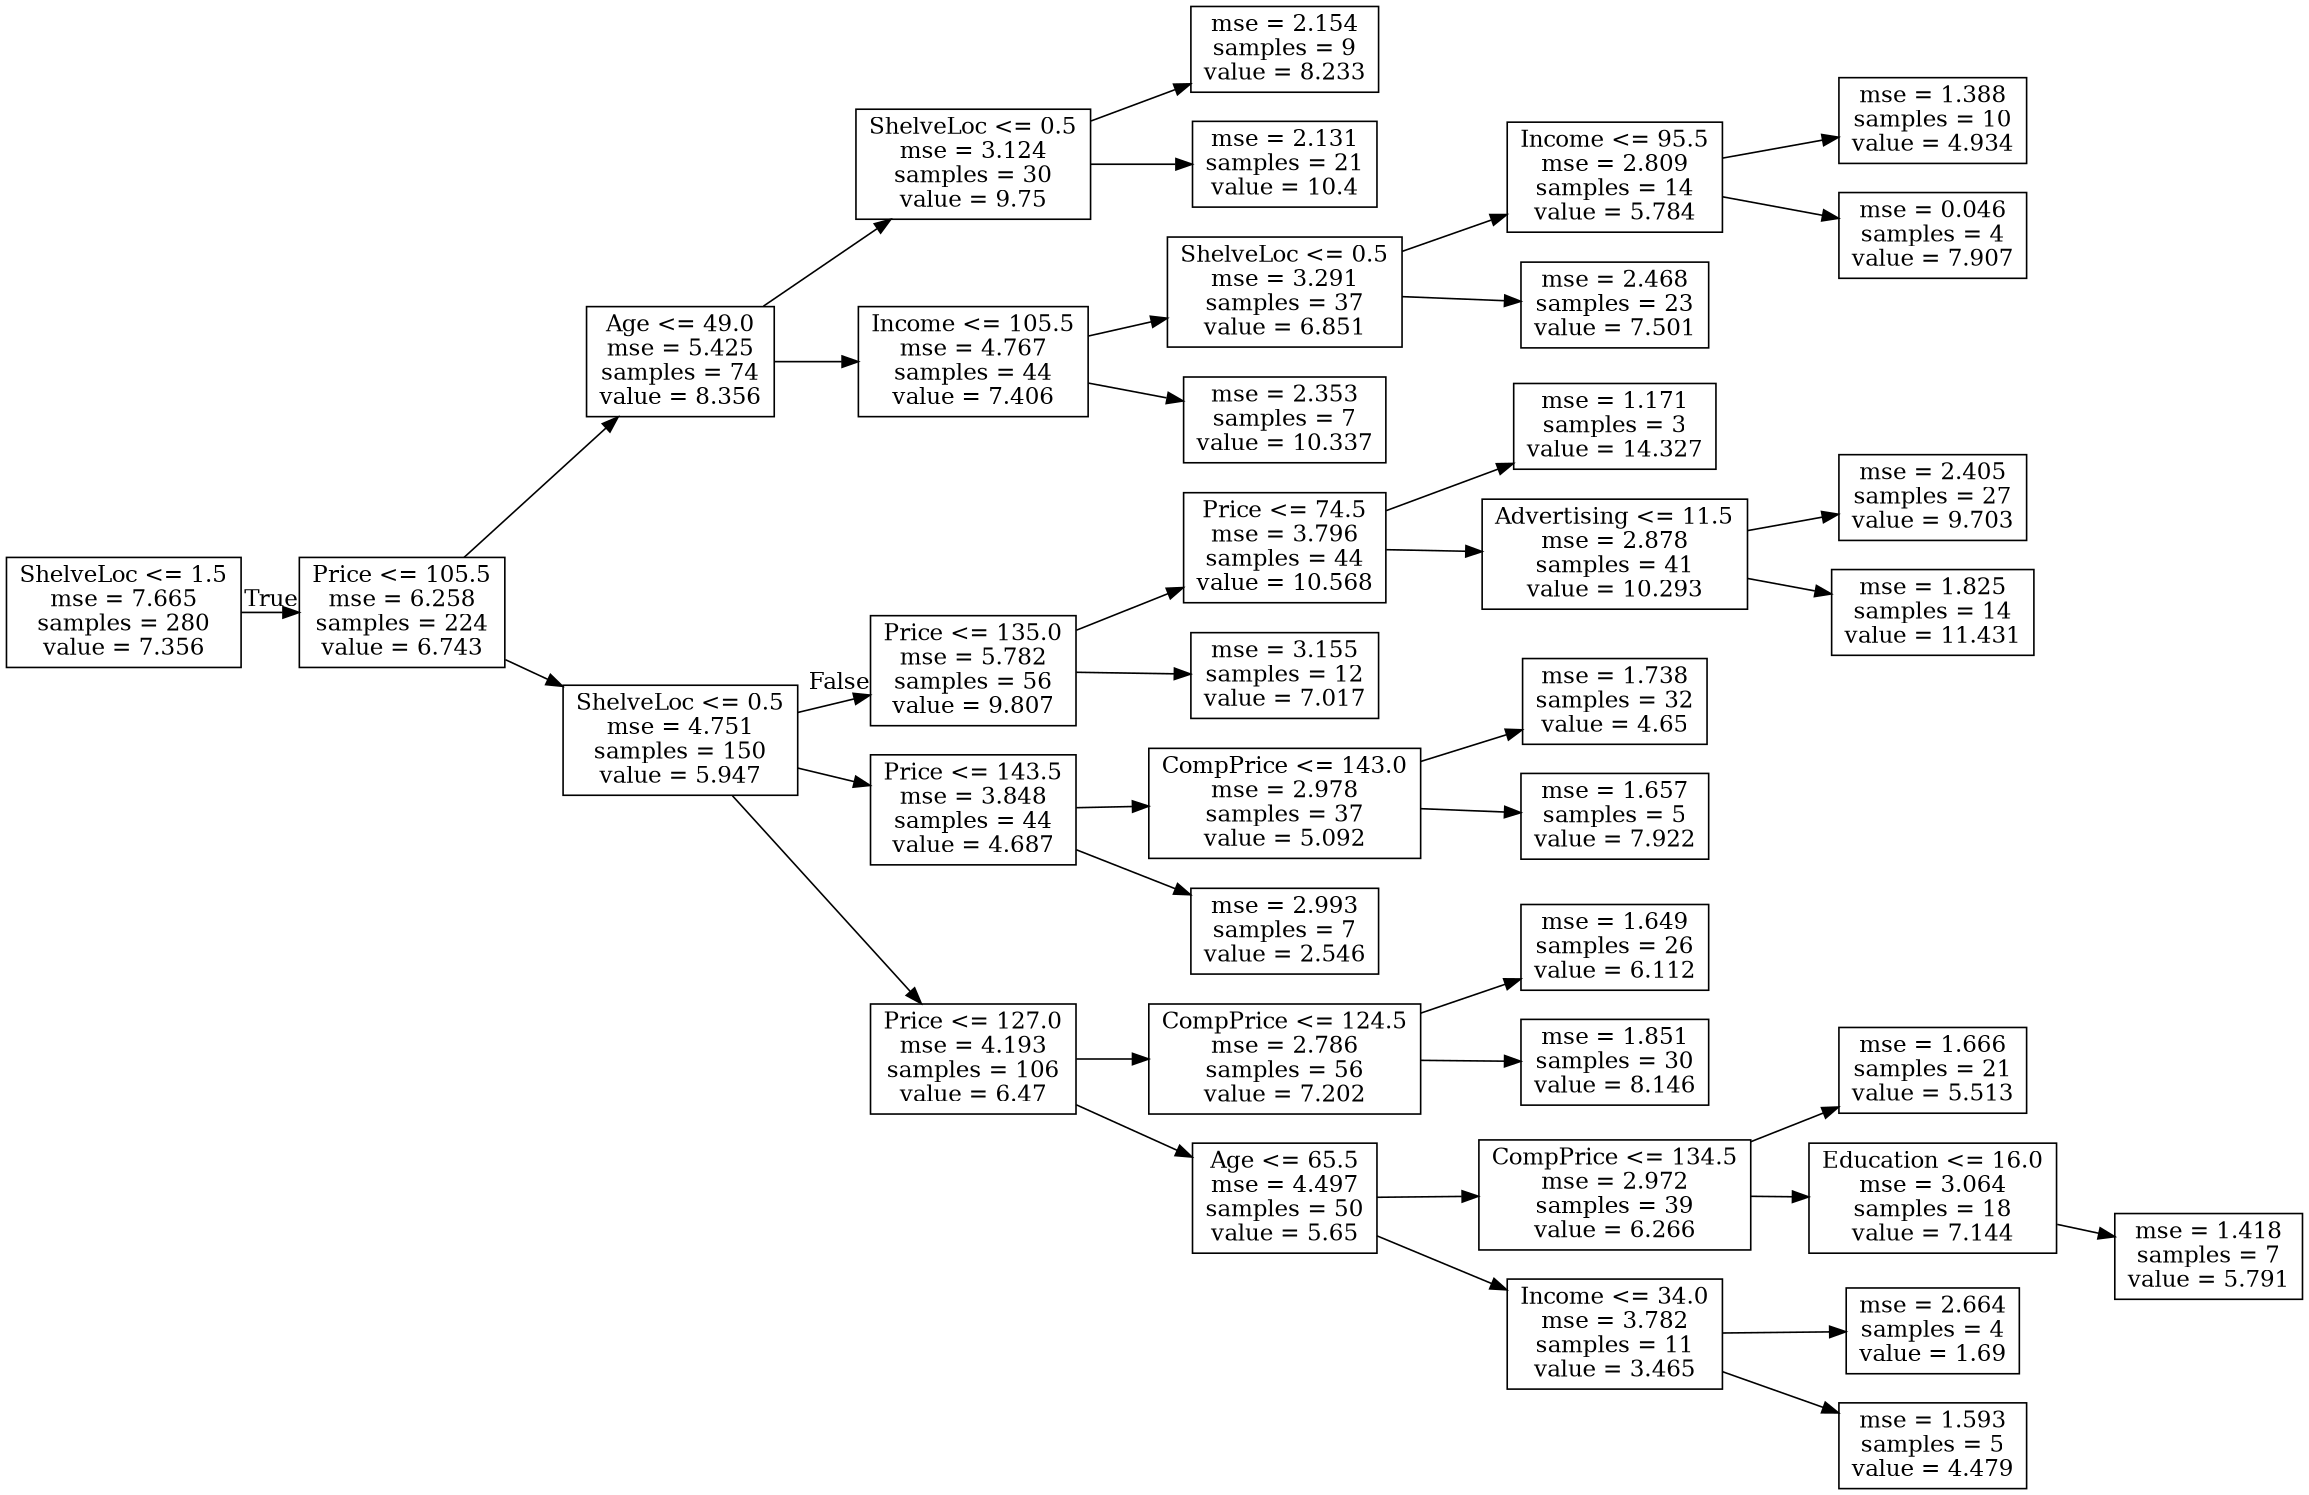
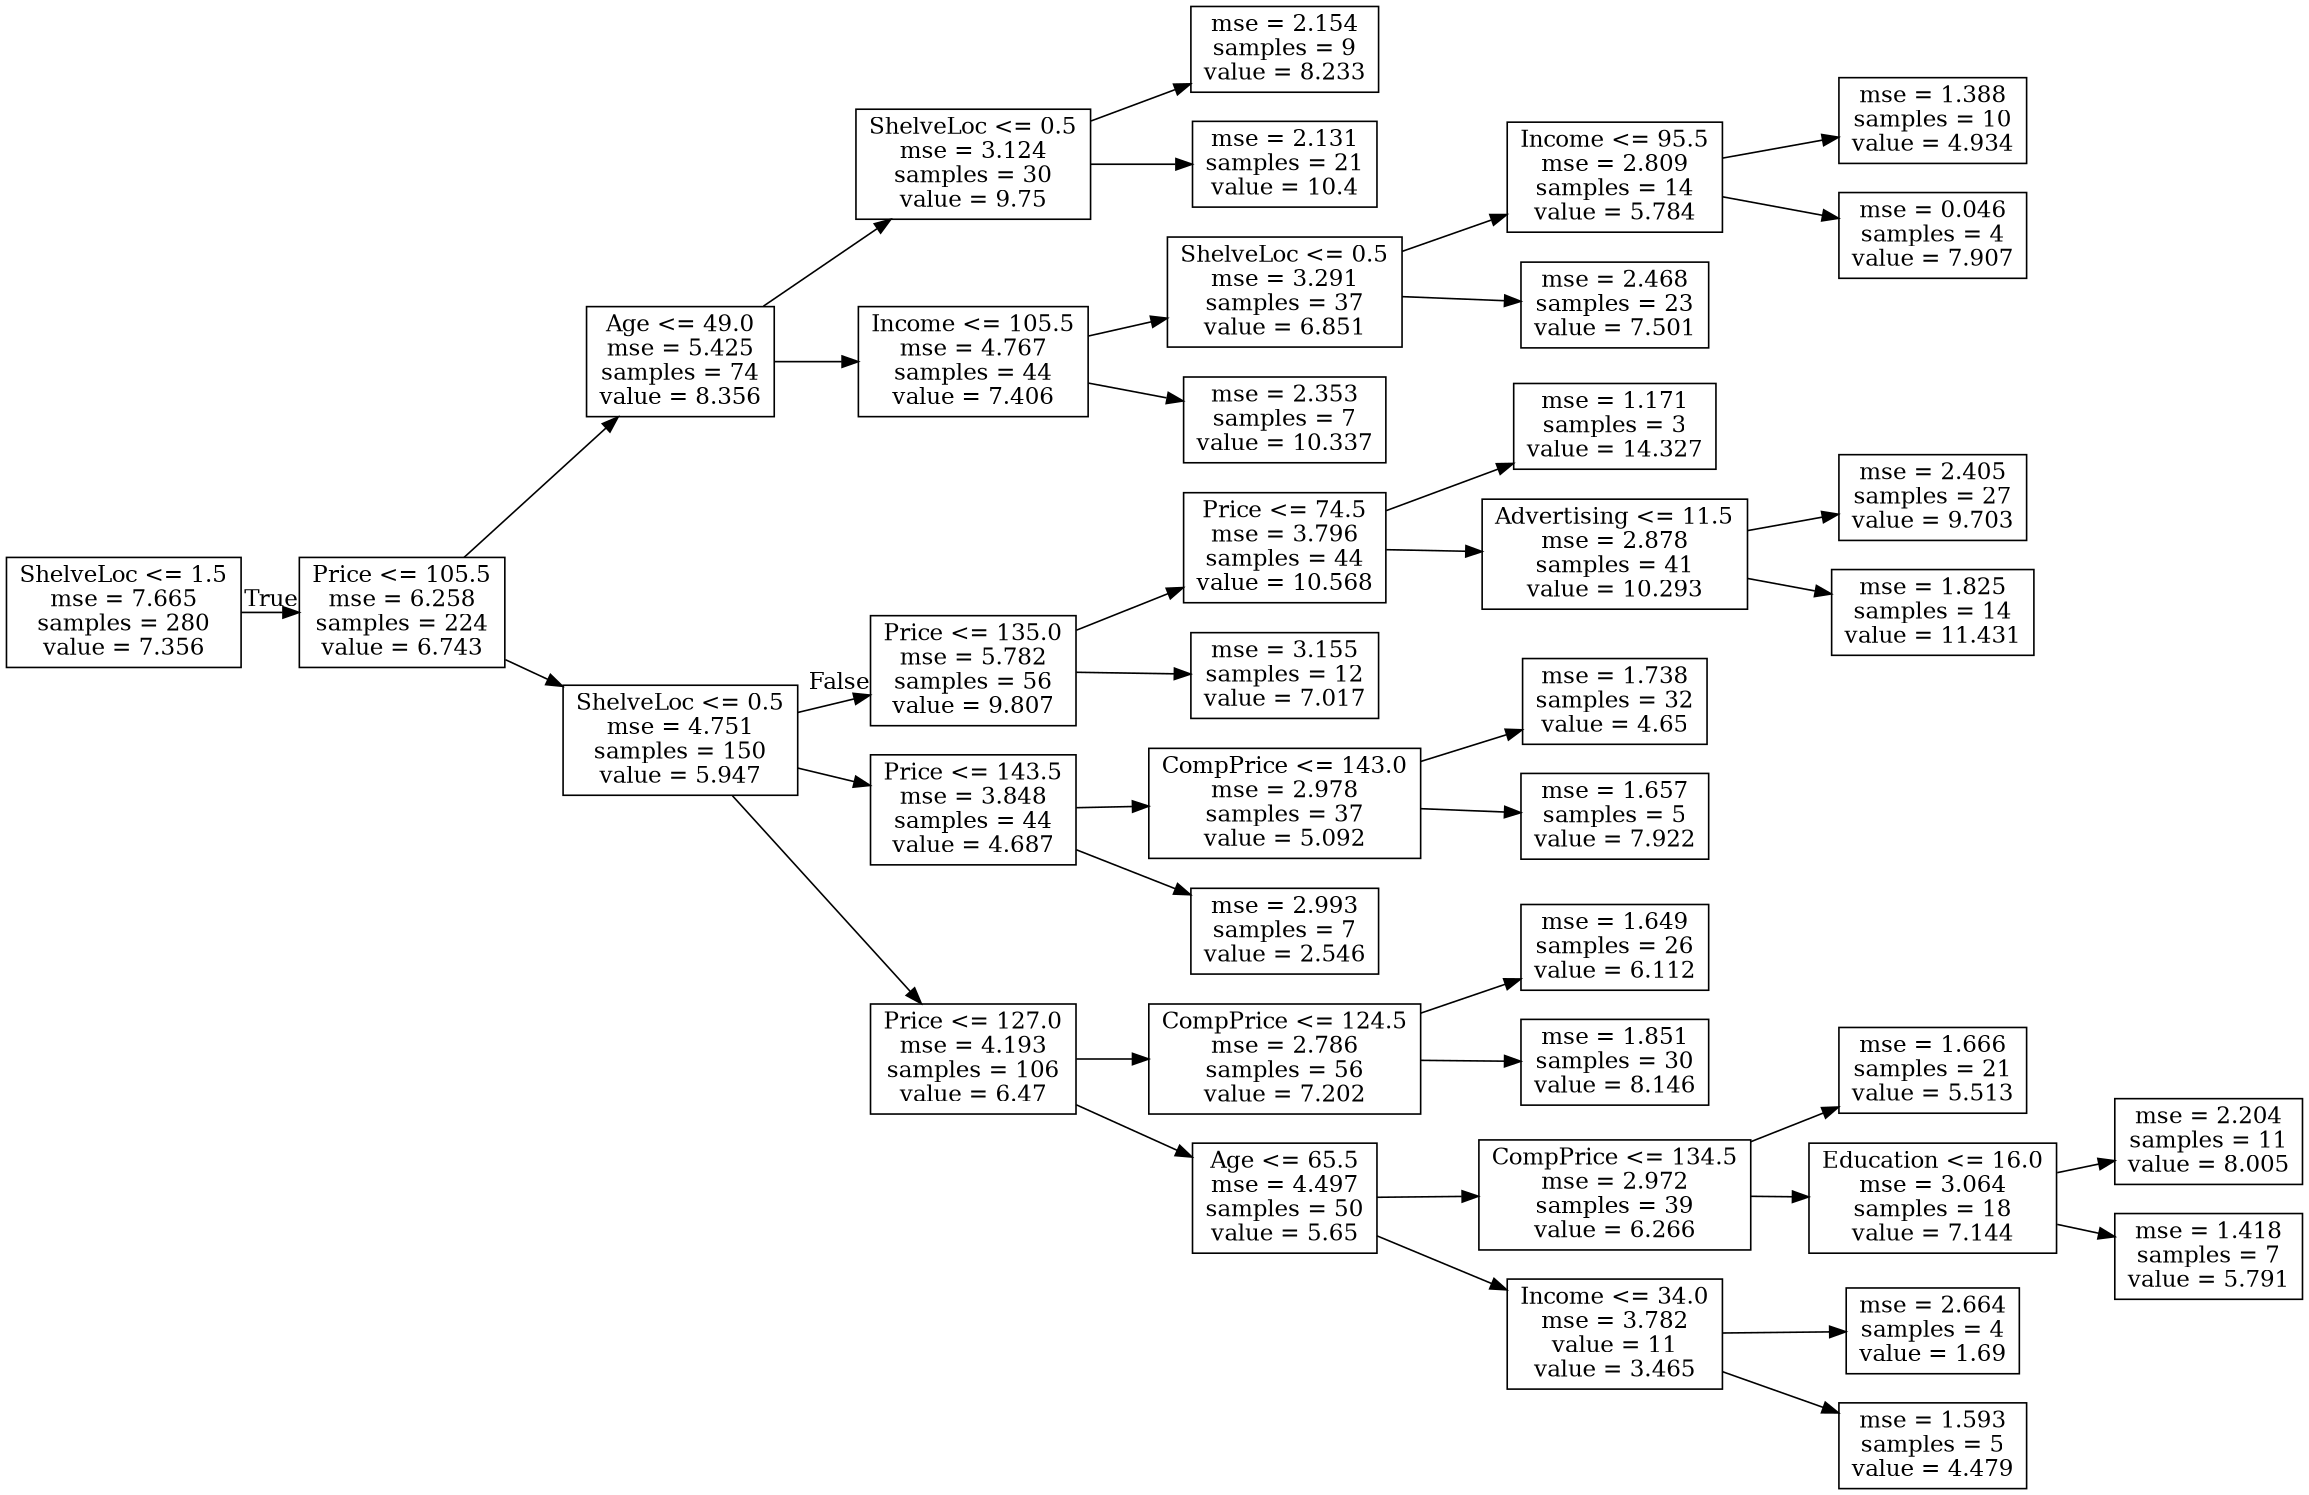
node "mse = 2.204 samples = 11 value = 8.005": added
node "Income <= 34.0 mse = 3.782 samples = 11 value = 3.465": label "Income <= 34.0 mse = 3.782 samples = 11 value = 3.465" -> "Income <= 34.0 mse = 3.782 value = 11 value = 3.465"
